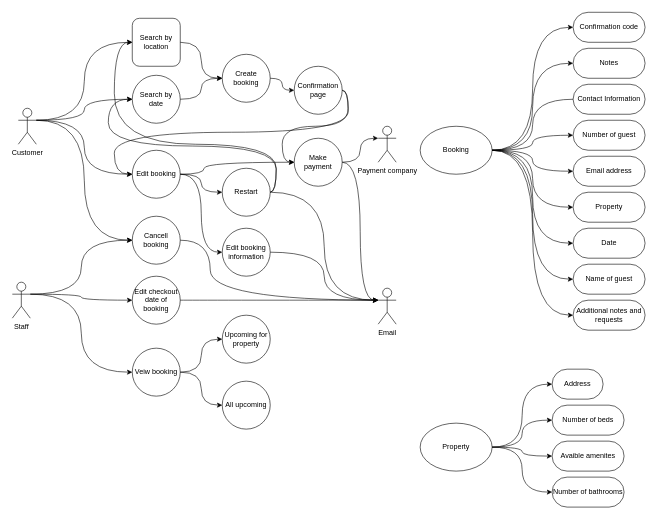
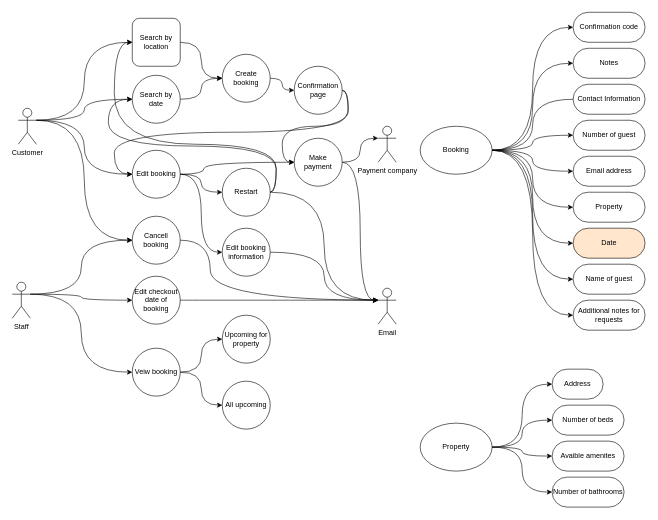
node "Date": fillcolor #ffffff -> #ffe6cc
node "Additional notes and requests": label "Additional notes and requests" -> "Additional notes for requests"
